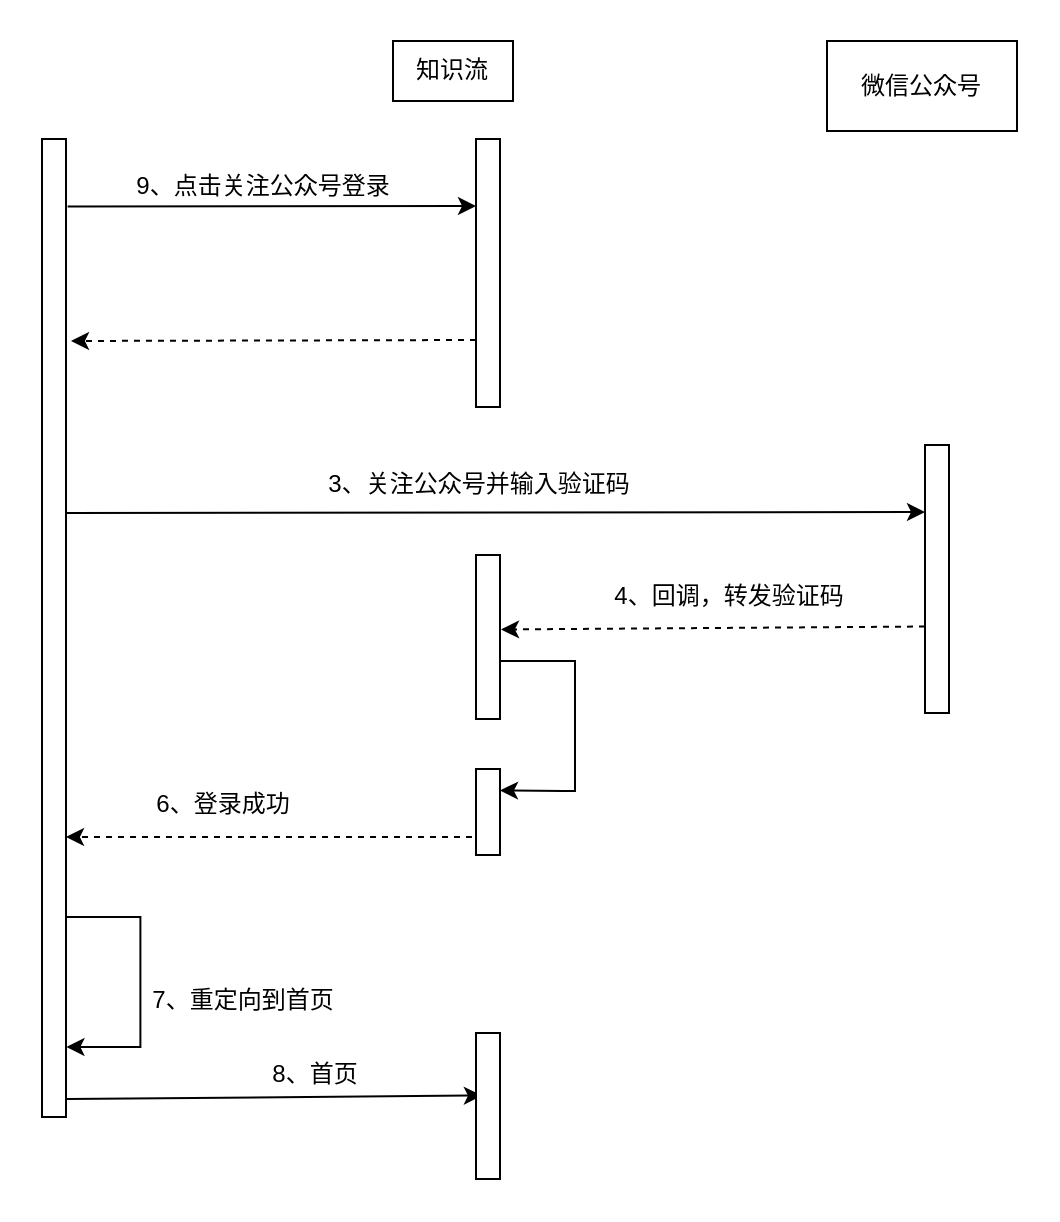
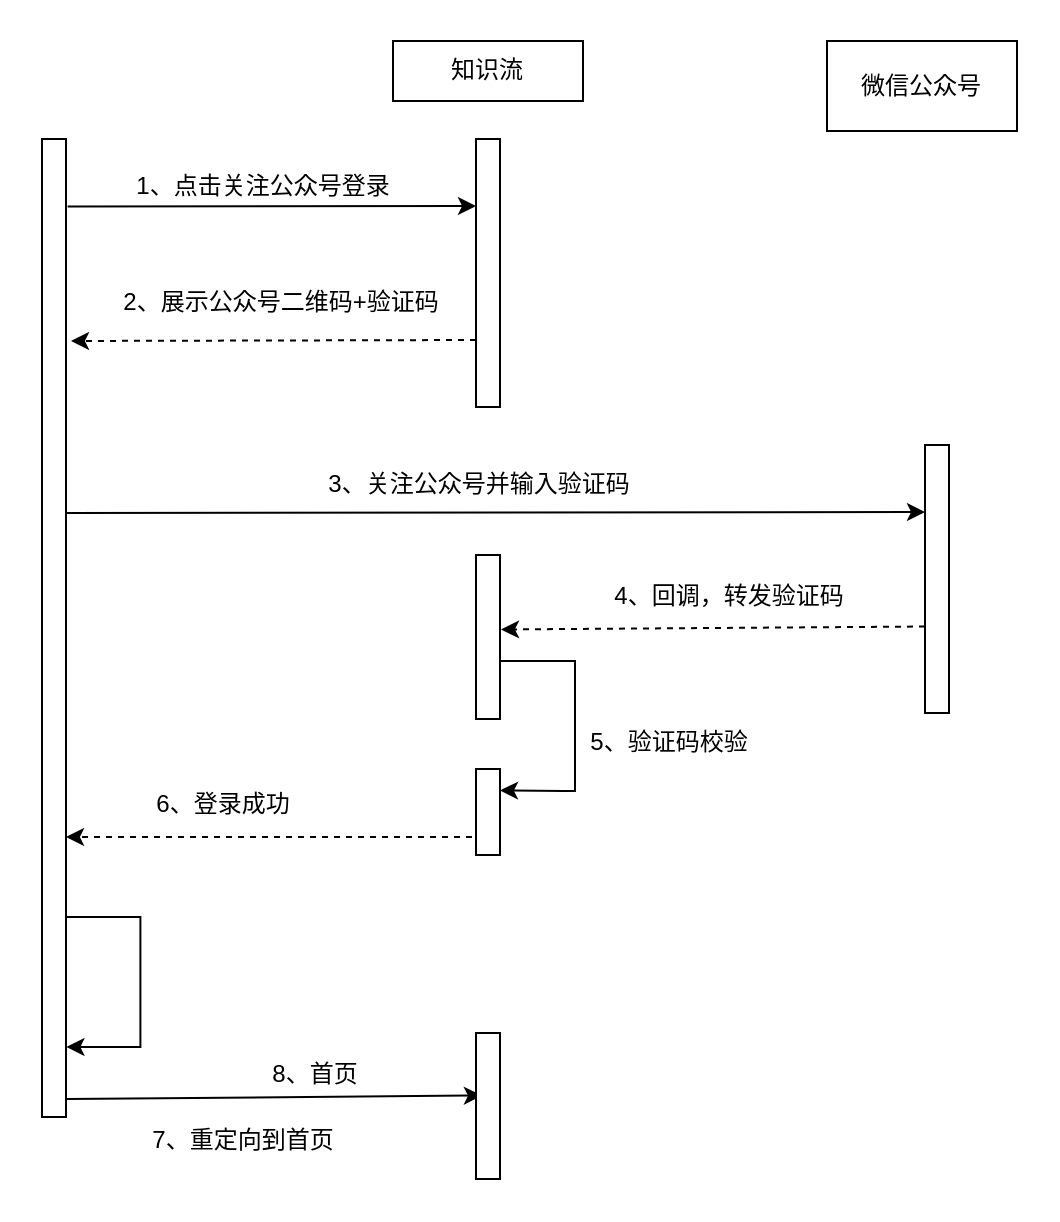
node "知识流": size 120x60 -> 190x60
node "9、点击关注公众号登录": label "9、点击关注公众号登录" -> "1、点击关注公众号登录"
node "2、展示公众号二维码+验证码": added
node "5、验证码校验": added
node "7、重定向到首页": moved (242, 1001) -> (242, 1141)
